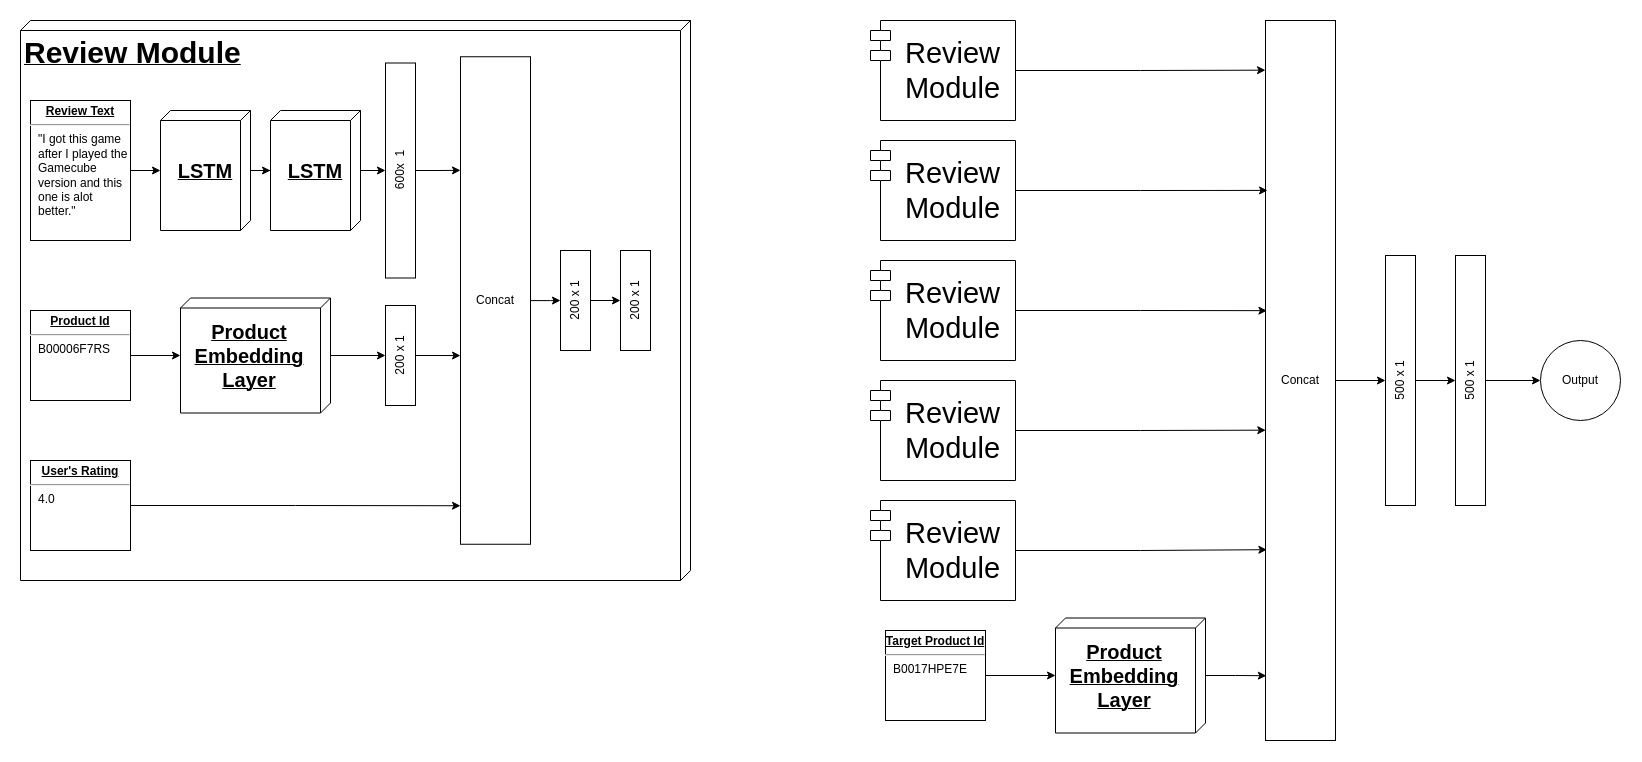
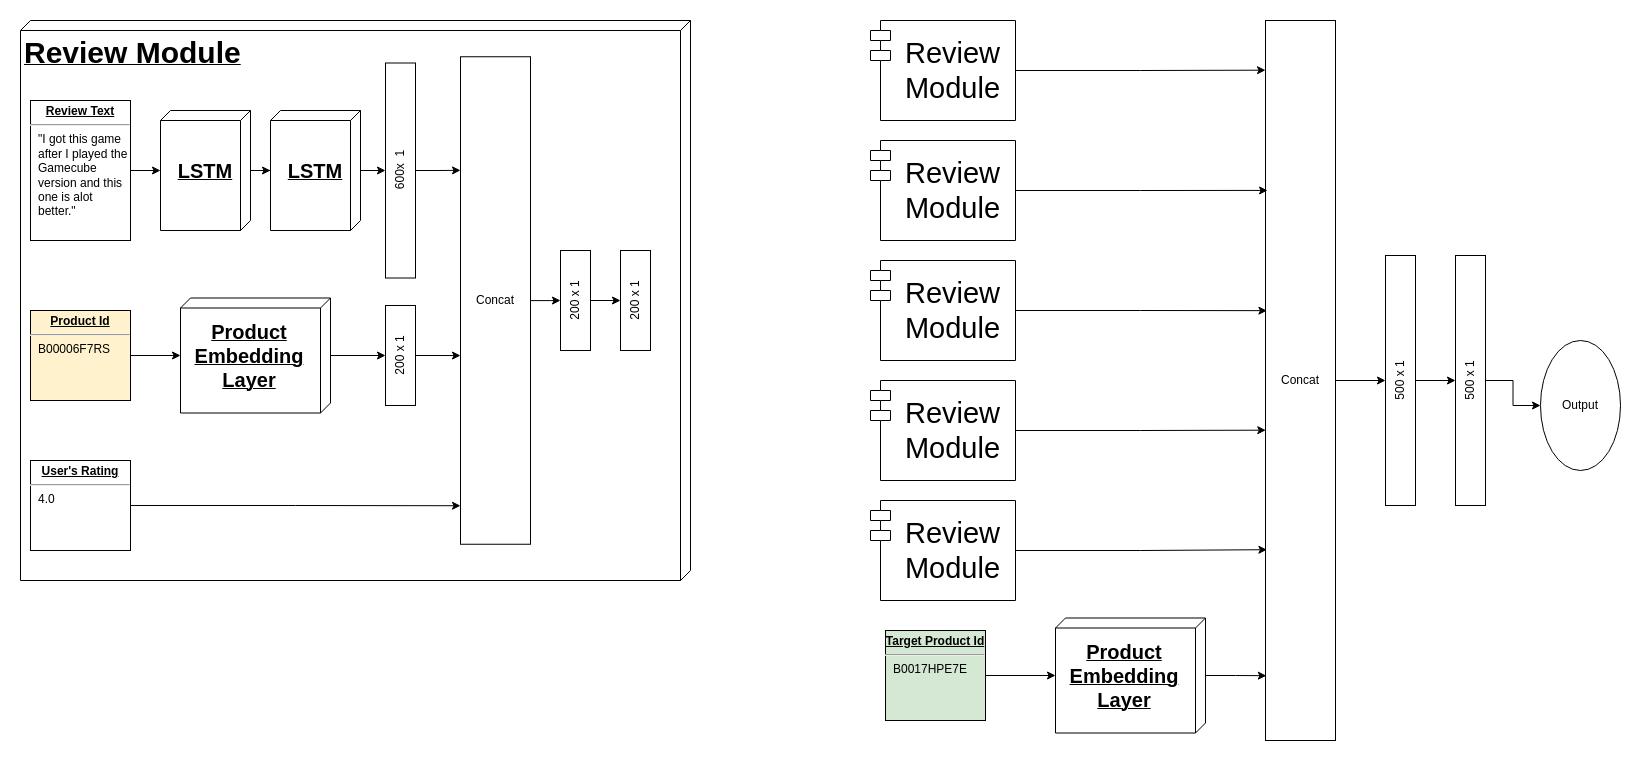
node "Product Id B00006F7RS": fillcolor #ffffff -> #fff2cc
node "Output": size 80x80 -> 80x130
node "Target Product Id B0017HPE7E": fillcolor #ffffff -> #d5e8d4
